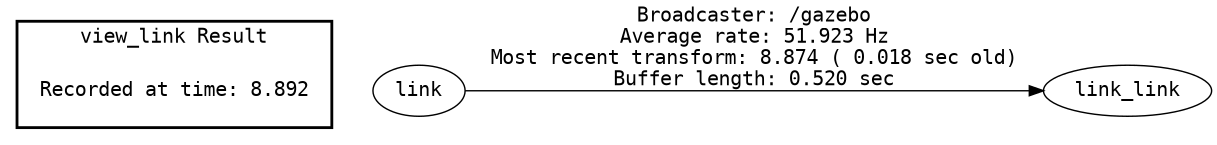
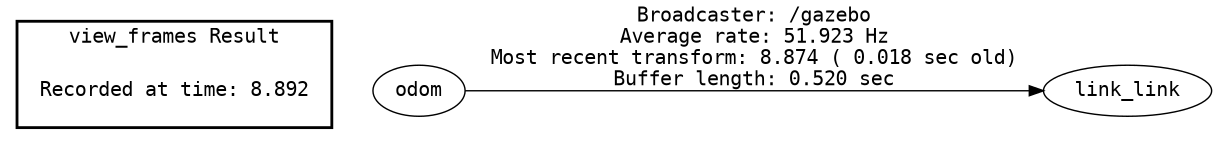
cluster "view_link Result": label "view_link Result" -> "view_frames Result"
node "link": label "link" -> "odom"
